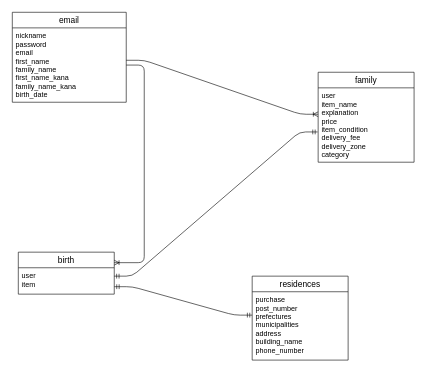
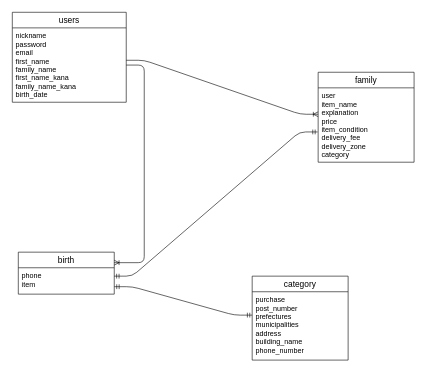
node "email": label "email" -> "users"
node "user item": label "user item" -> "phone item"
node "residences": label "residences" -> "category"
